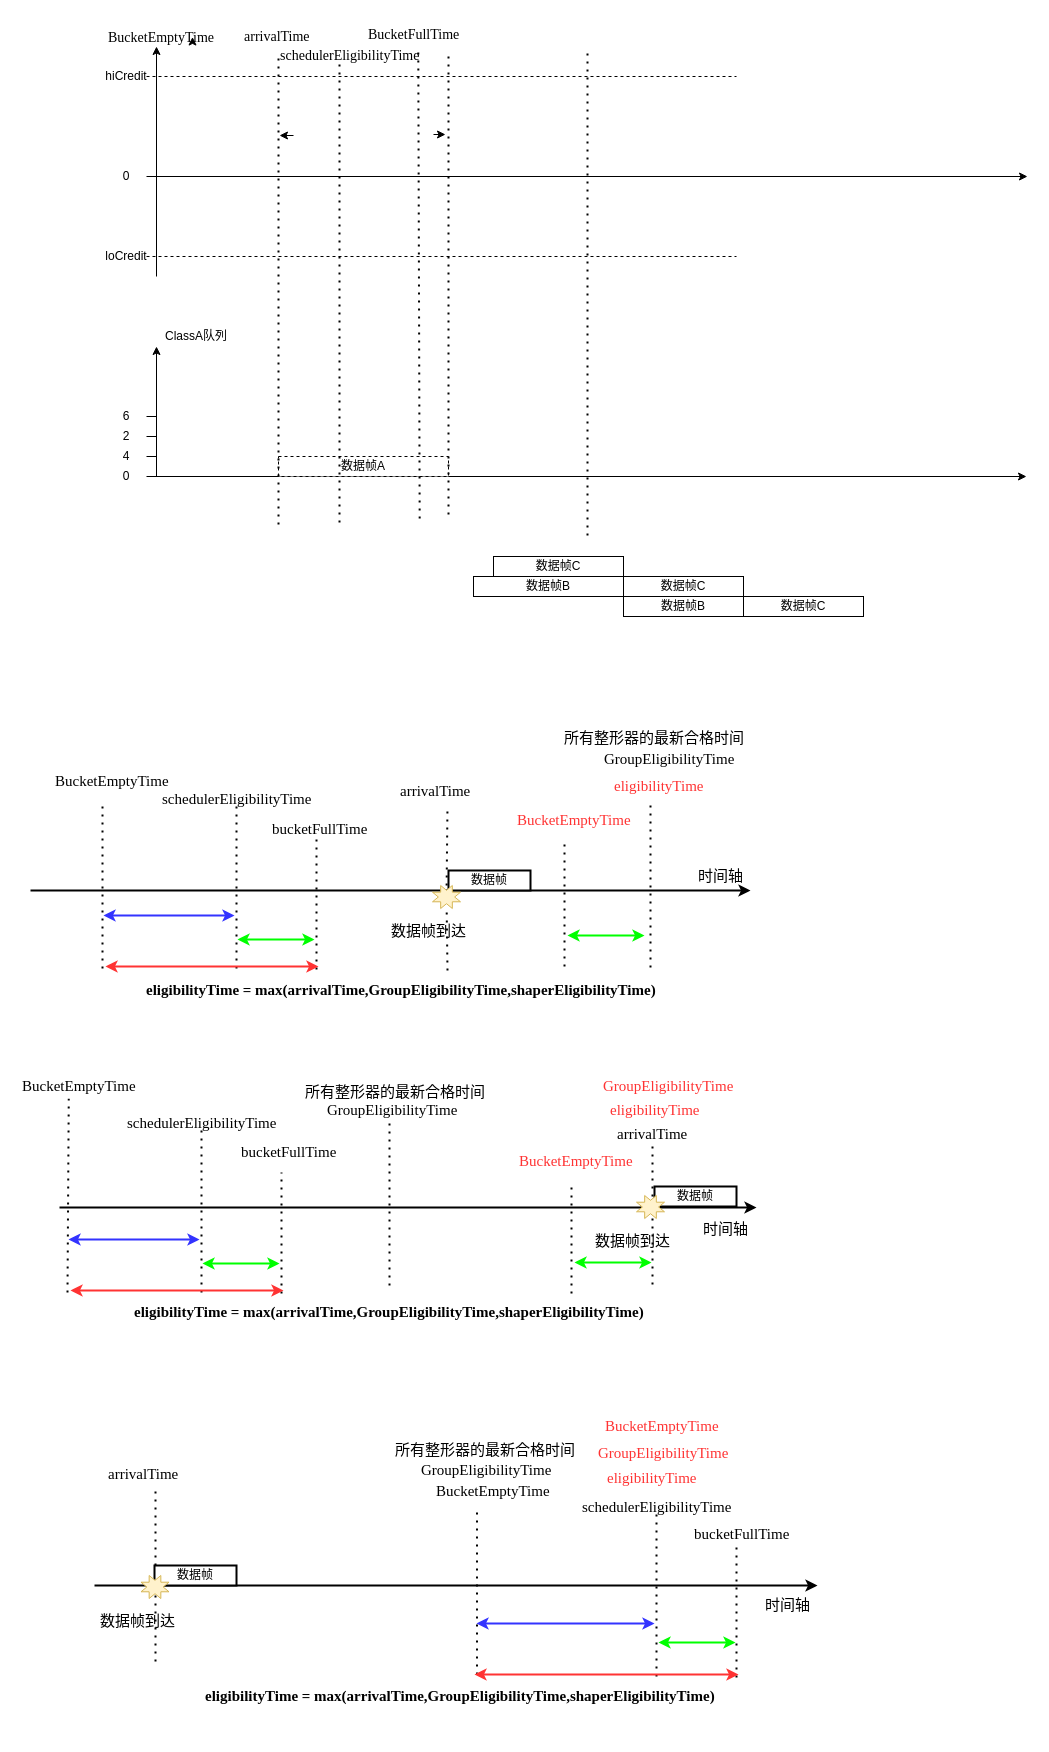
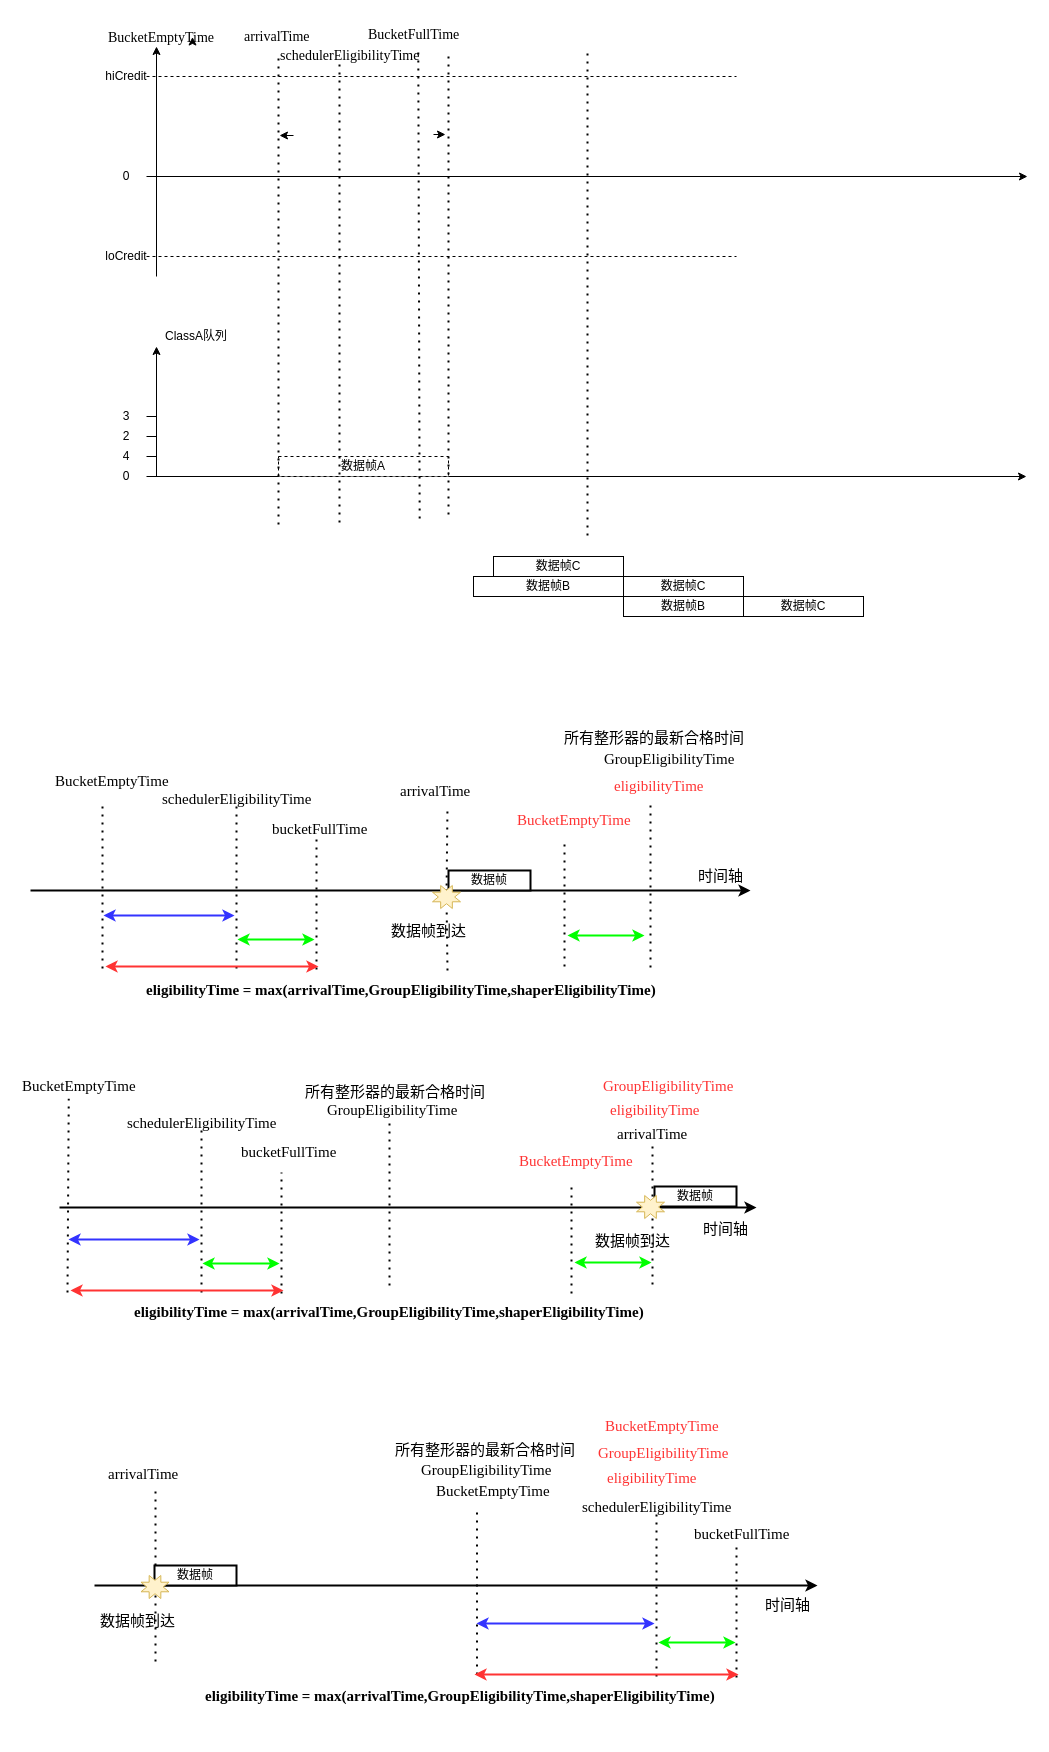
node "6": label "6" -> "3"
